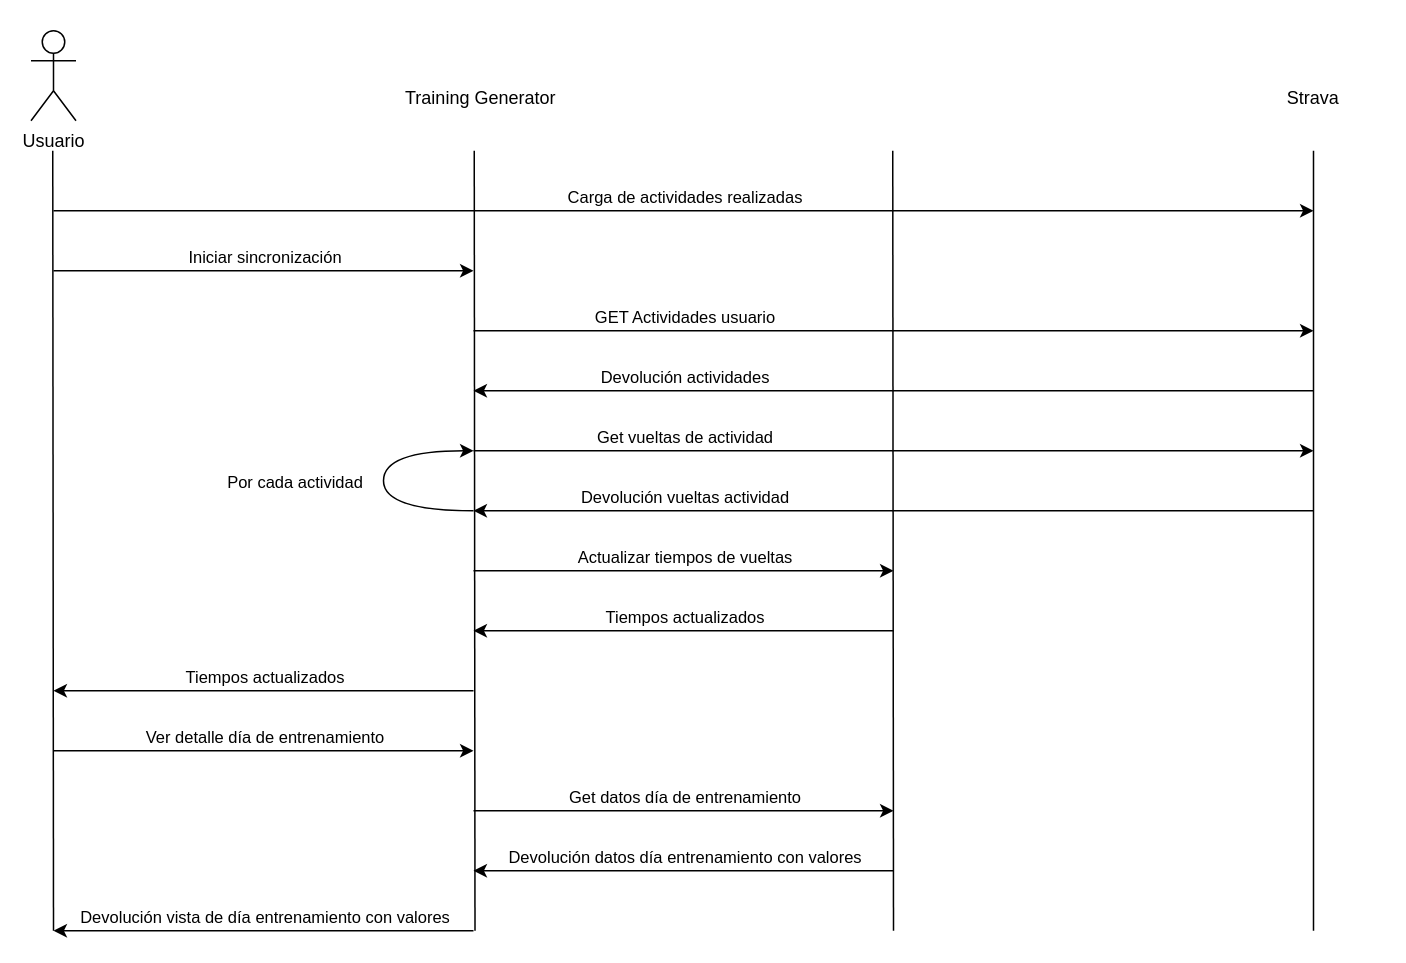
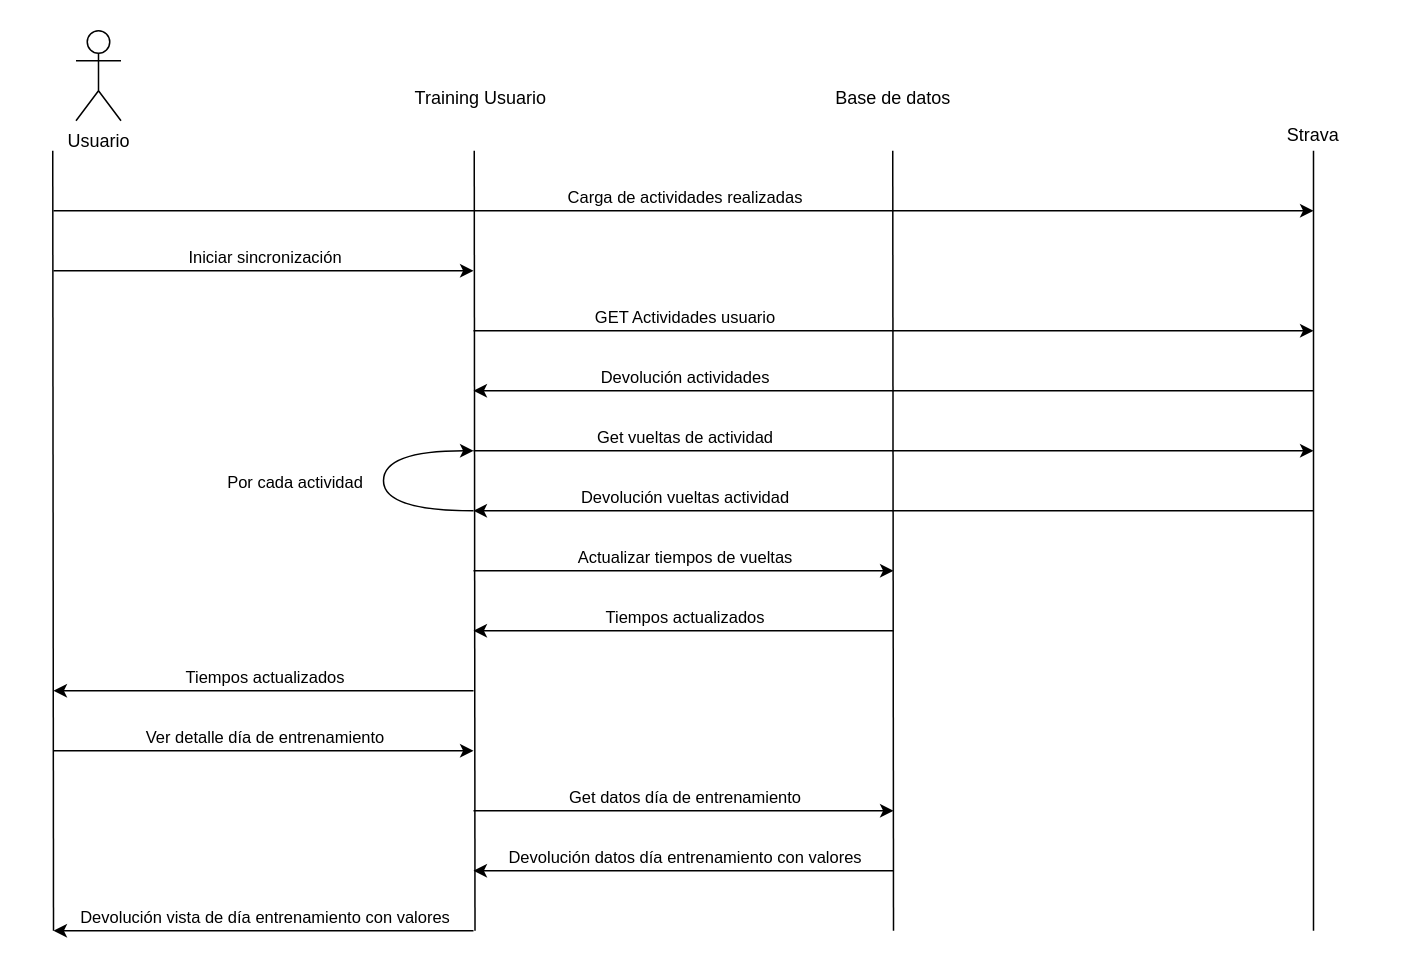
node "Usuario": moved (53, 76) -> (98, 76)
node "Training Generator": label "Training Generator" -> "Training Usuario"
node "Base de datos": added
node "Strava": moved (1313, 98) -> (1313, 136)
